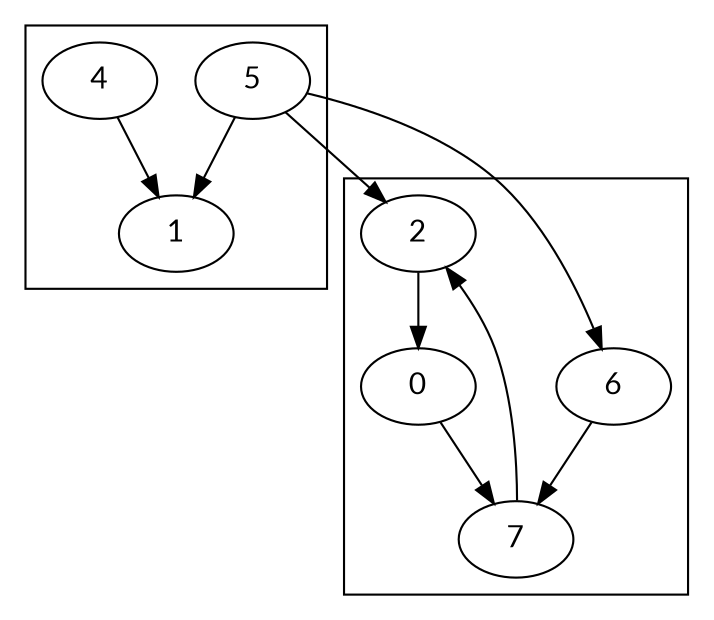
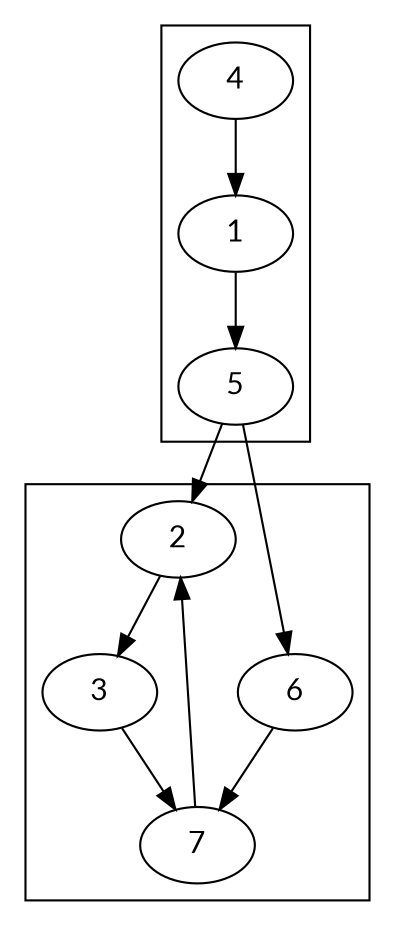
edge "5" -> "1": reversed
node "0": label "0" -> "3"
